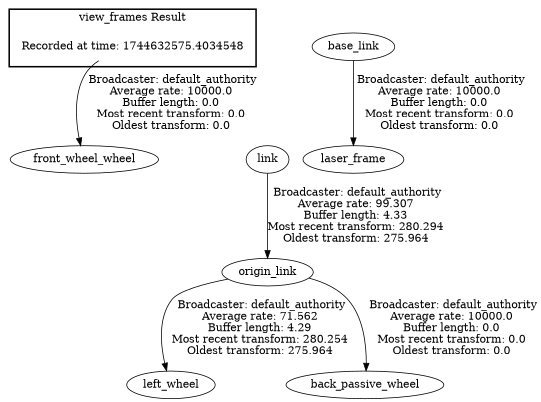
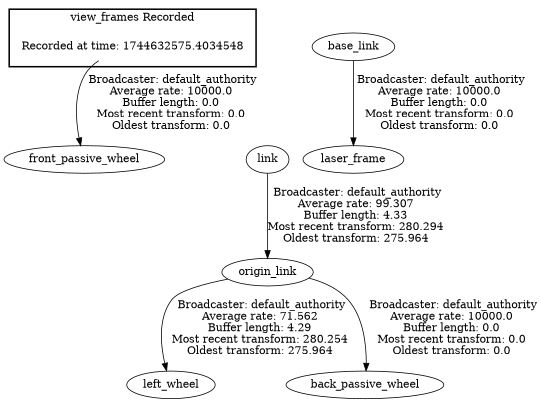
cluster "view_frames Result": label "view_frames Result" -> "view_frames Recorded"
node "front_wheel_wheel": label "front_wheel_wheel" -> "front_passive_wheel"
